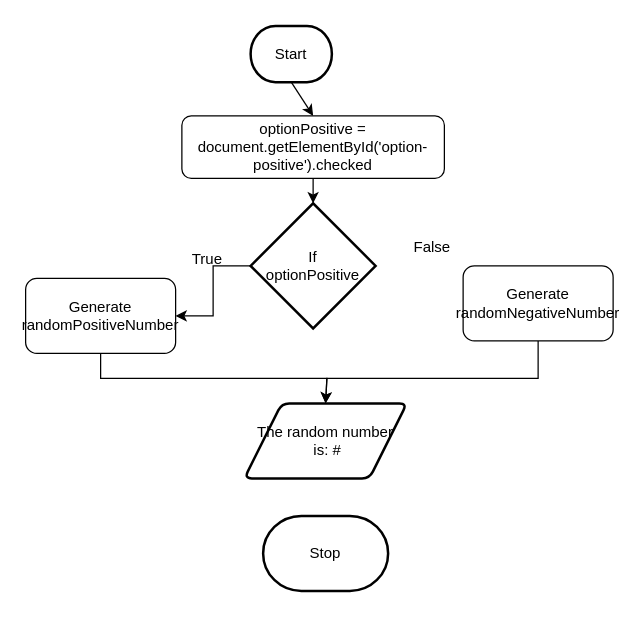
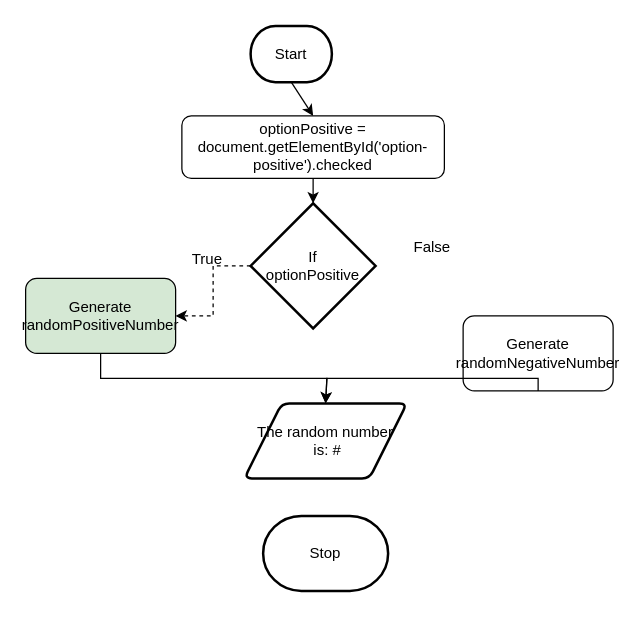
edge "If optionPositive" -> "Generate randomPositiveNumber": style solid -> dashed
node "Generate randomNegativeNumber": moved (538, 303) -> (538, 353)
node "Generate randomPositiveNumber": fillcolor #ffffff -> #d5e8d4
